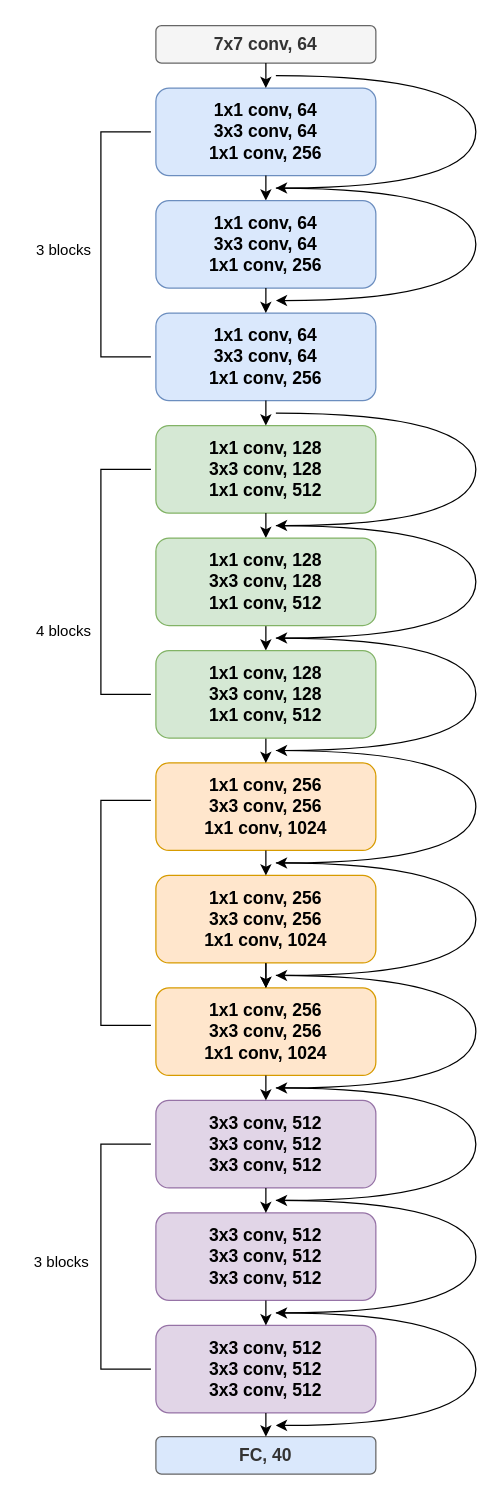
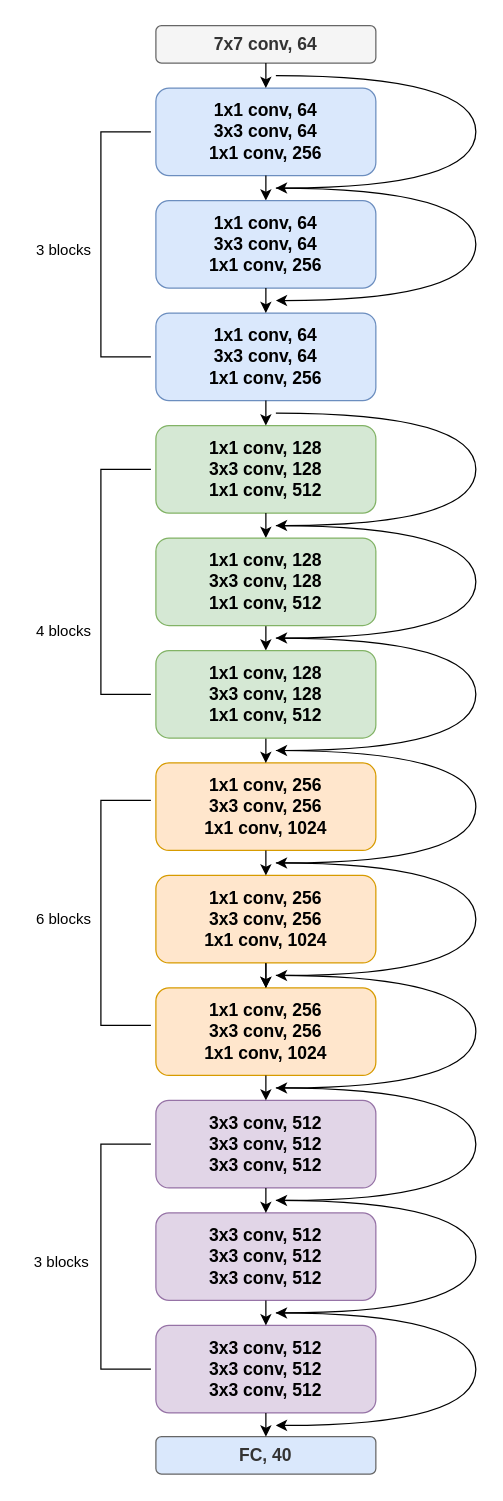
node "6 blocks": added
